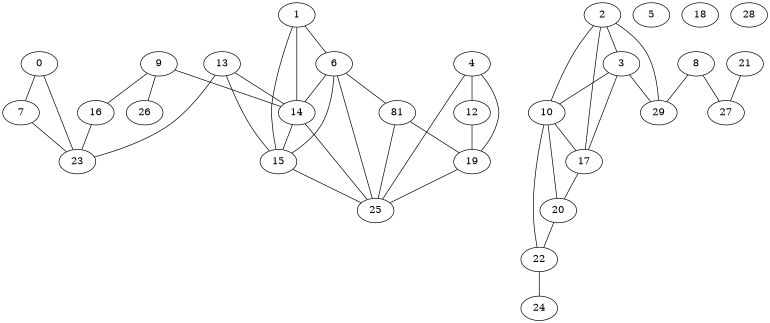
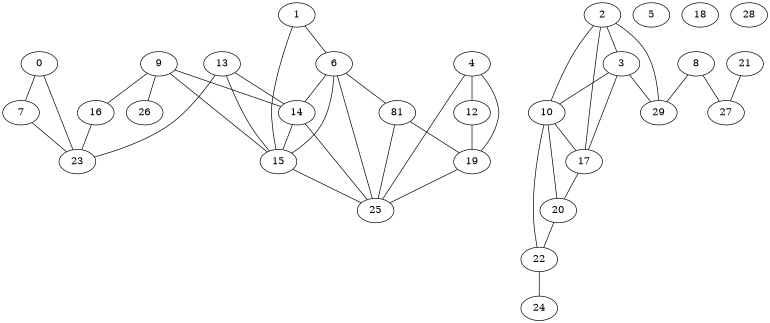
edge "1" -- "14": removed
edge "9" -- "15": added
